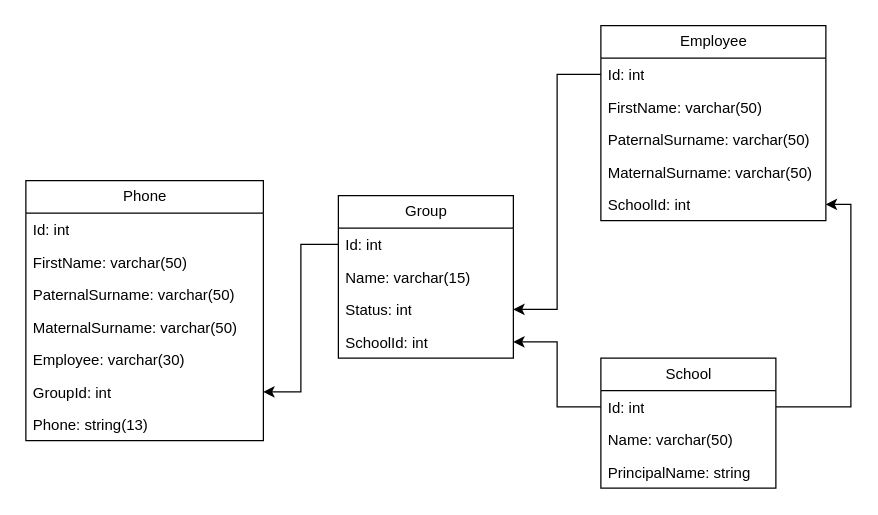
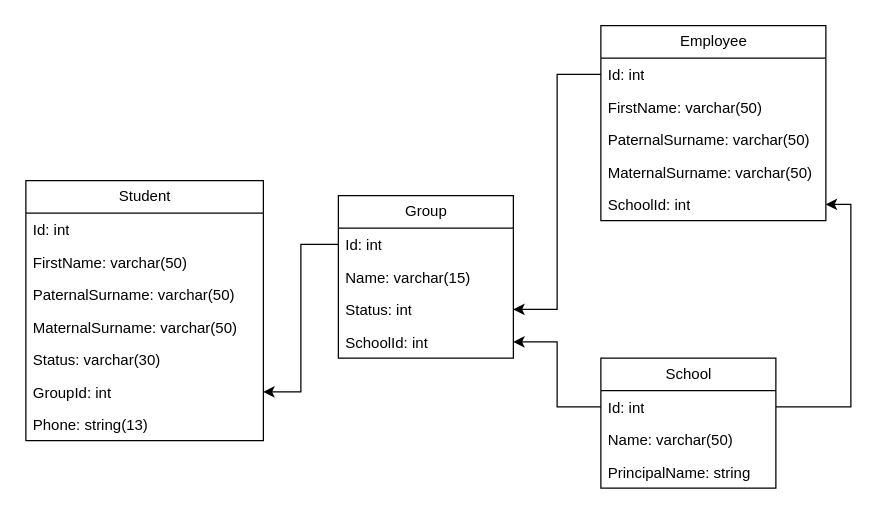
node "Phone": label "Phone" -> "Student"
node "Employee: varchar(30)": label "Employee: varchar(30)" -> "Status: varchar(30)"
